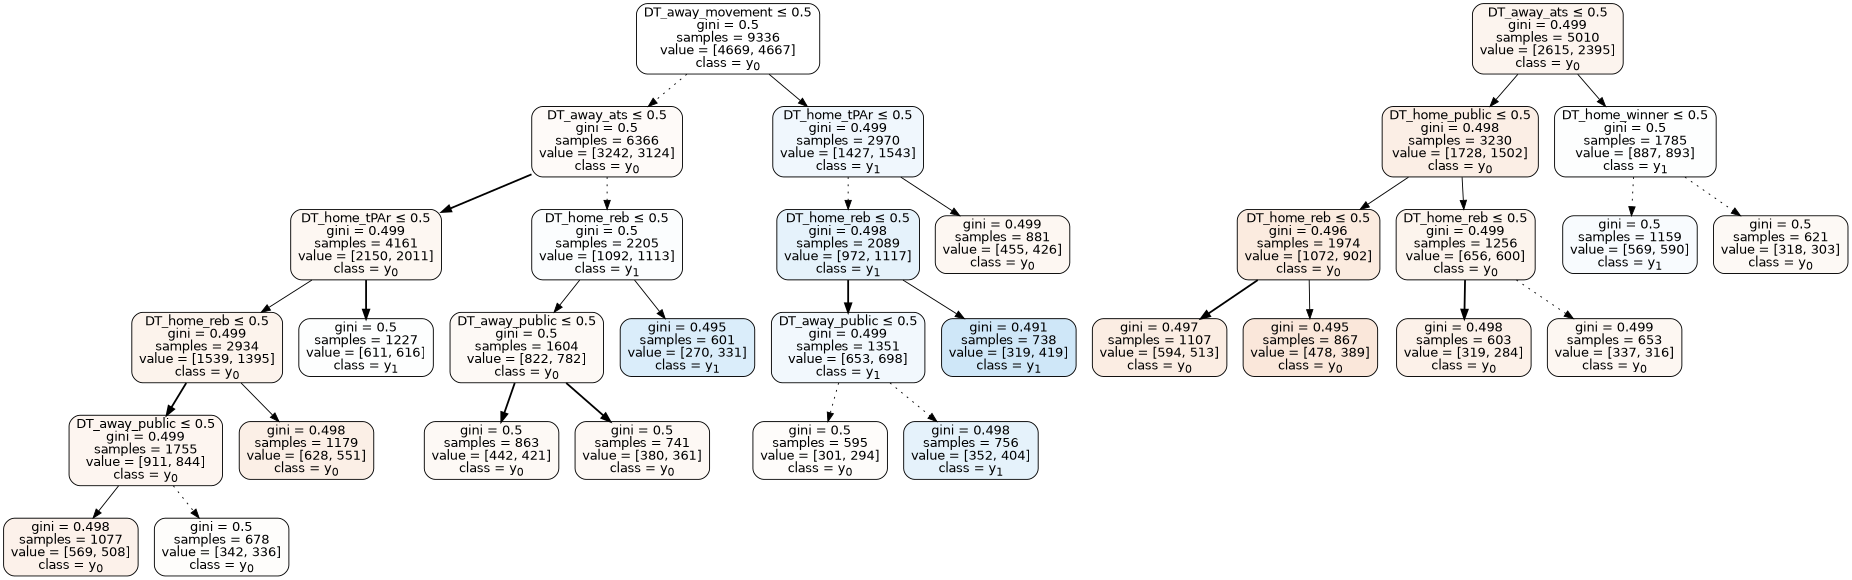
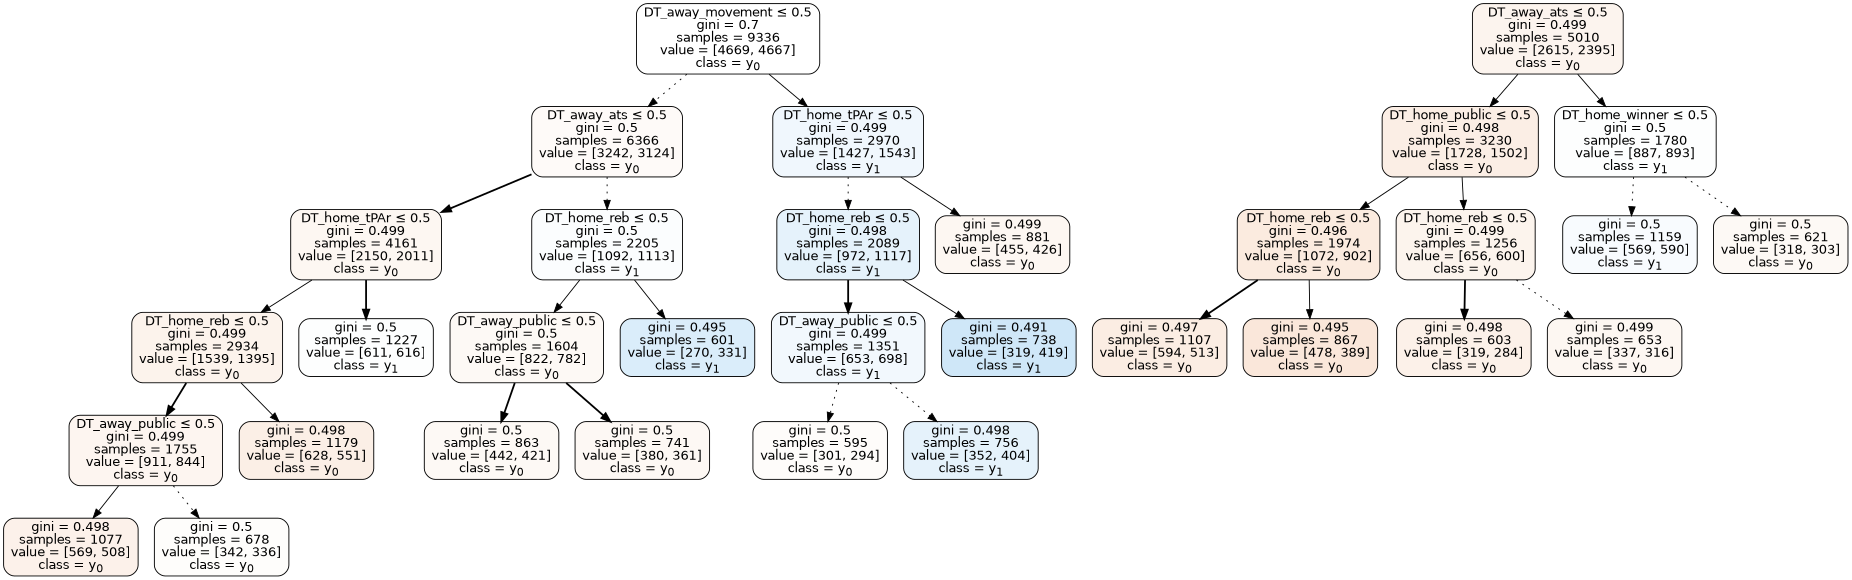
node "DT_away_movement ≤ 0.5": text "gini = 0.5" -> "gini = 0.7"
node "DT_home_winner ≤ 0.5": text "samples = 1785" -> "samples = 1780"
